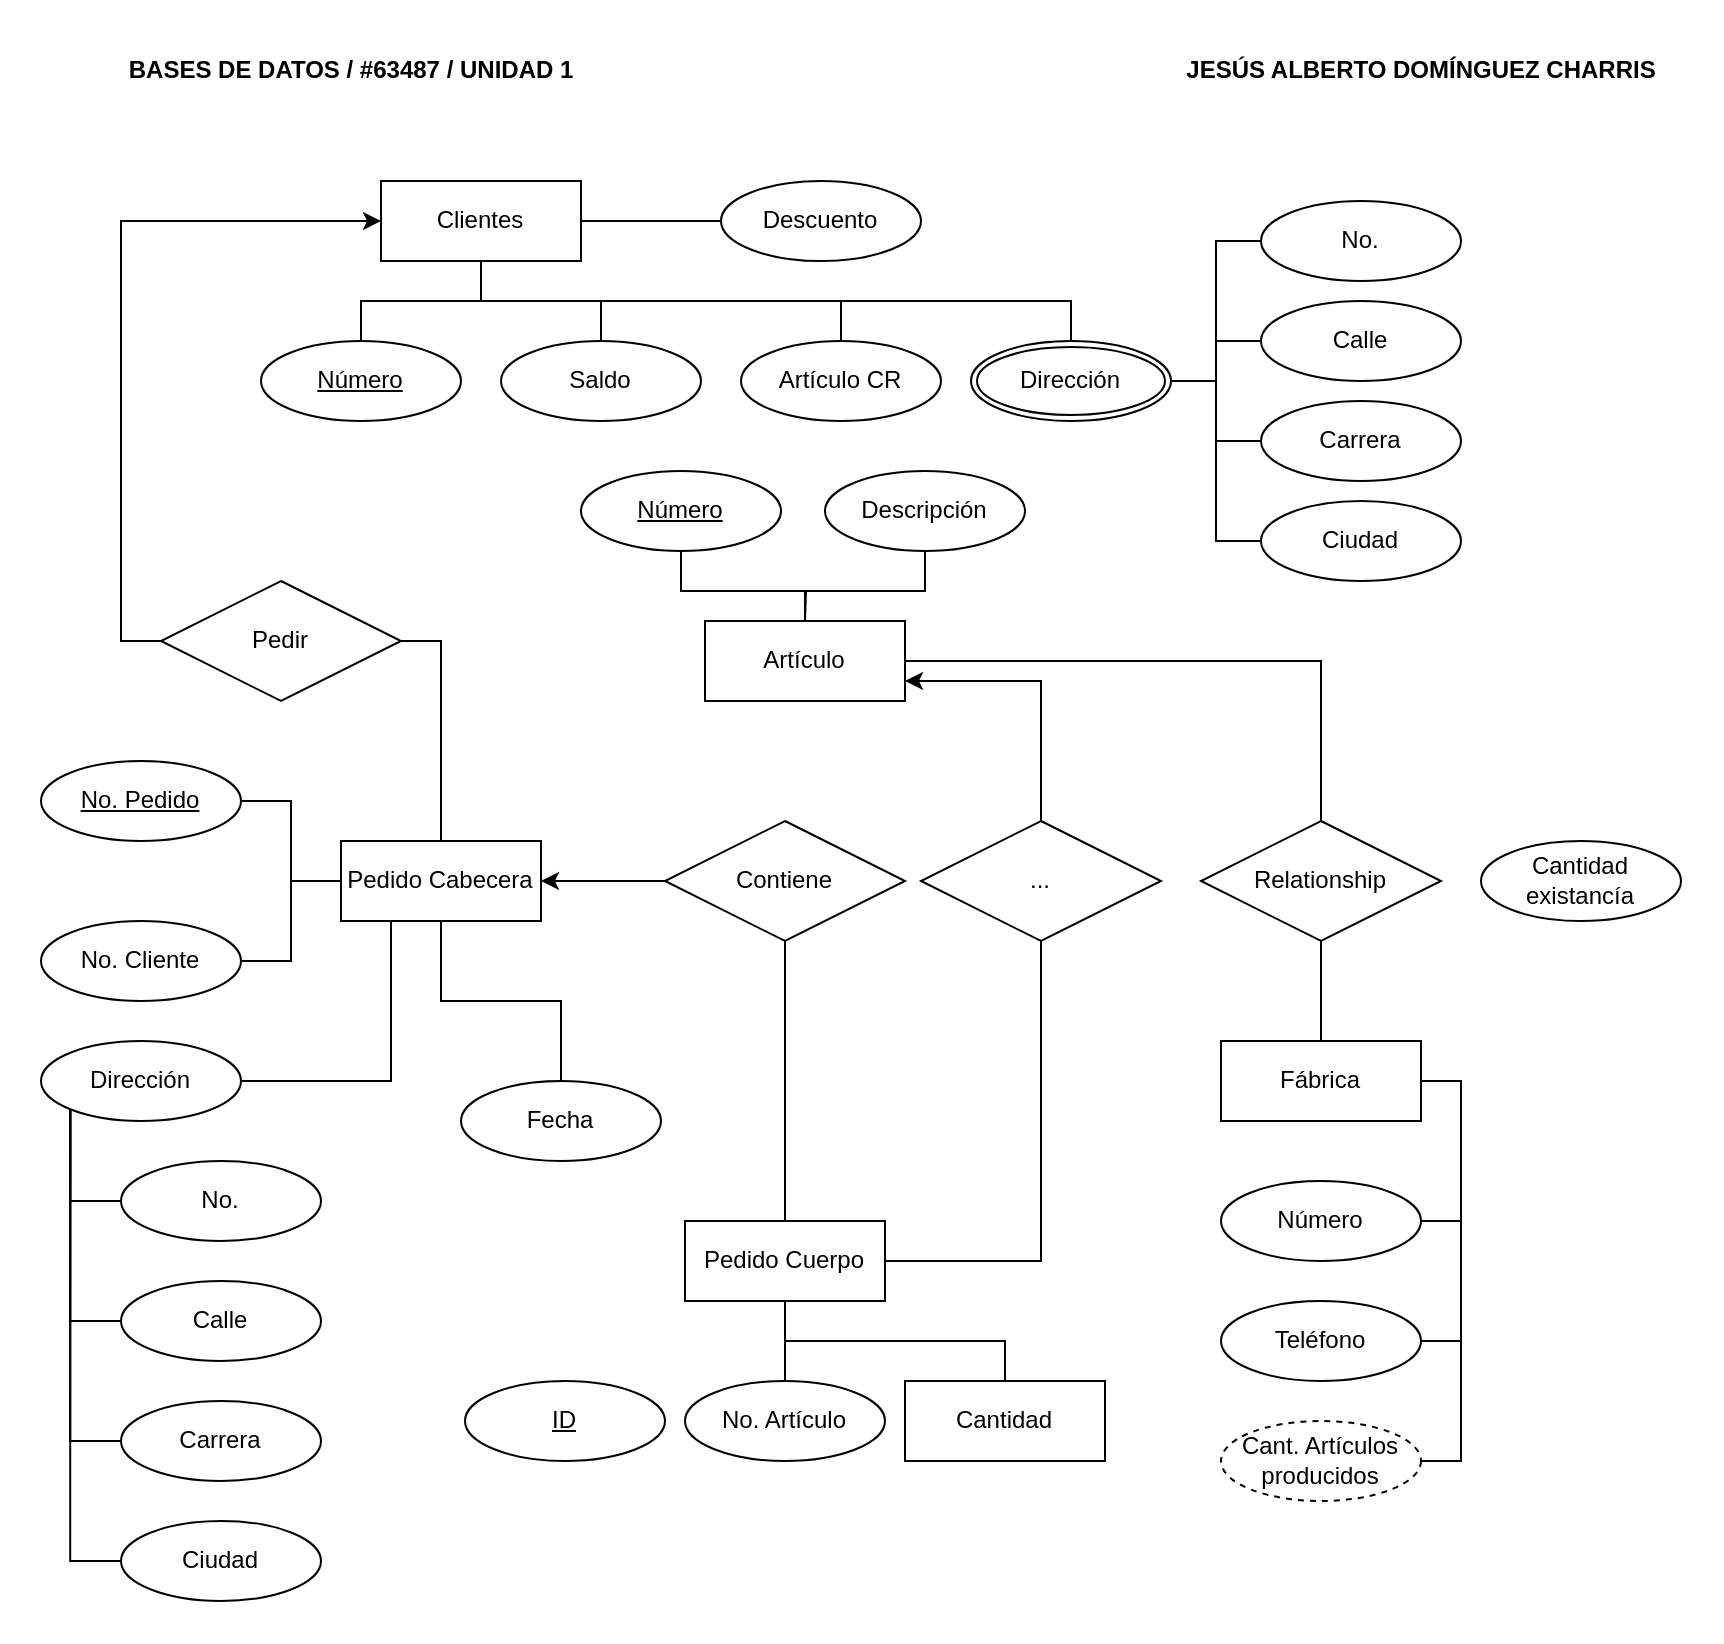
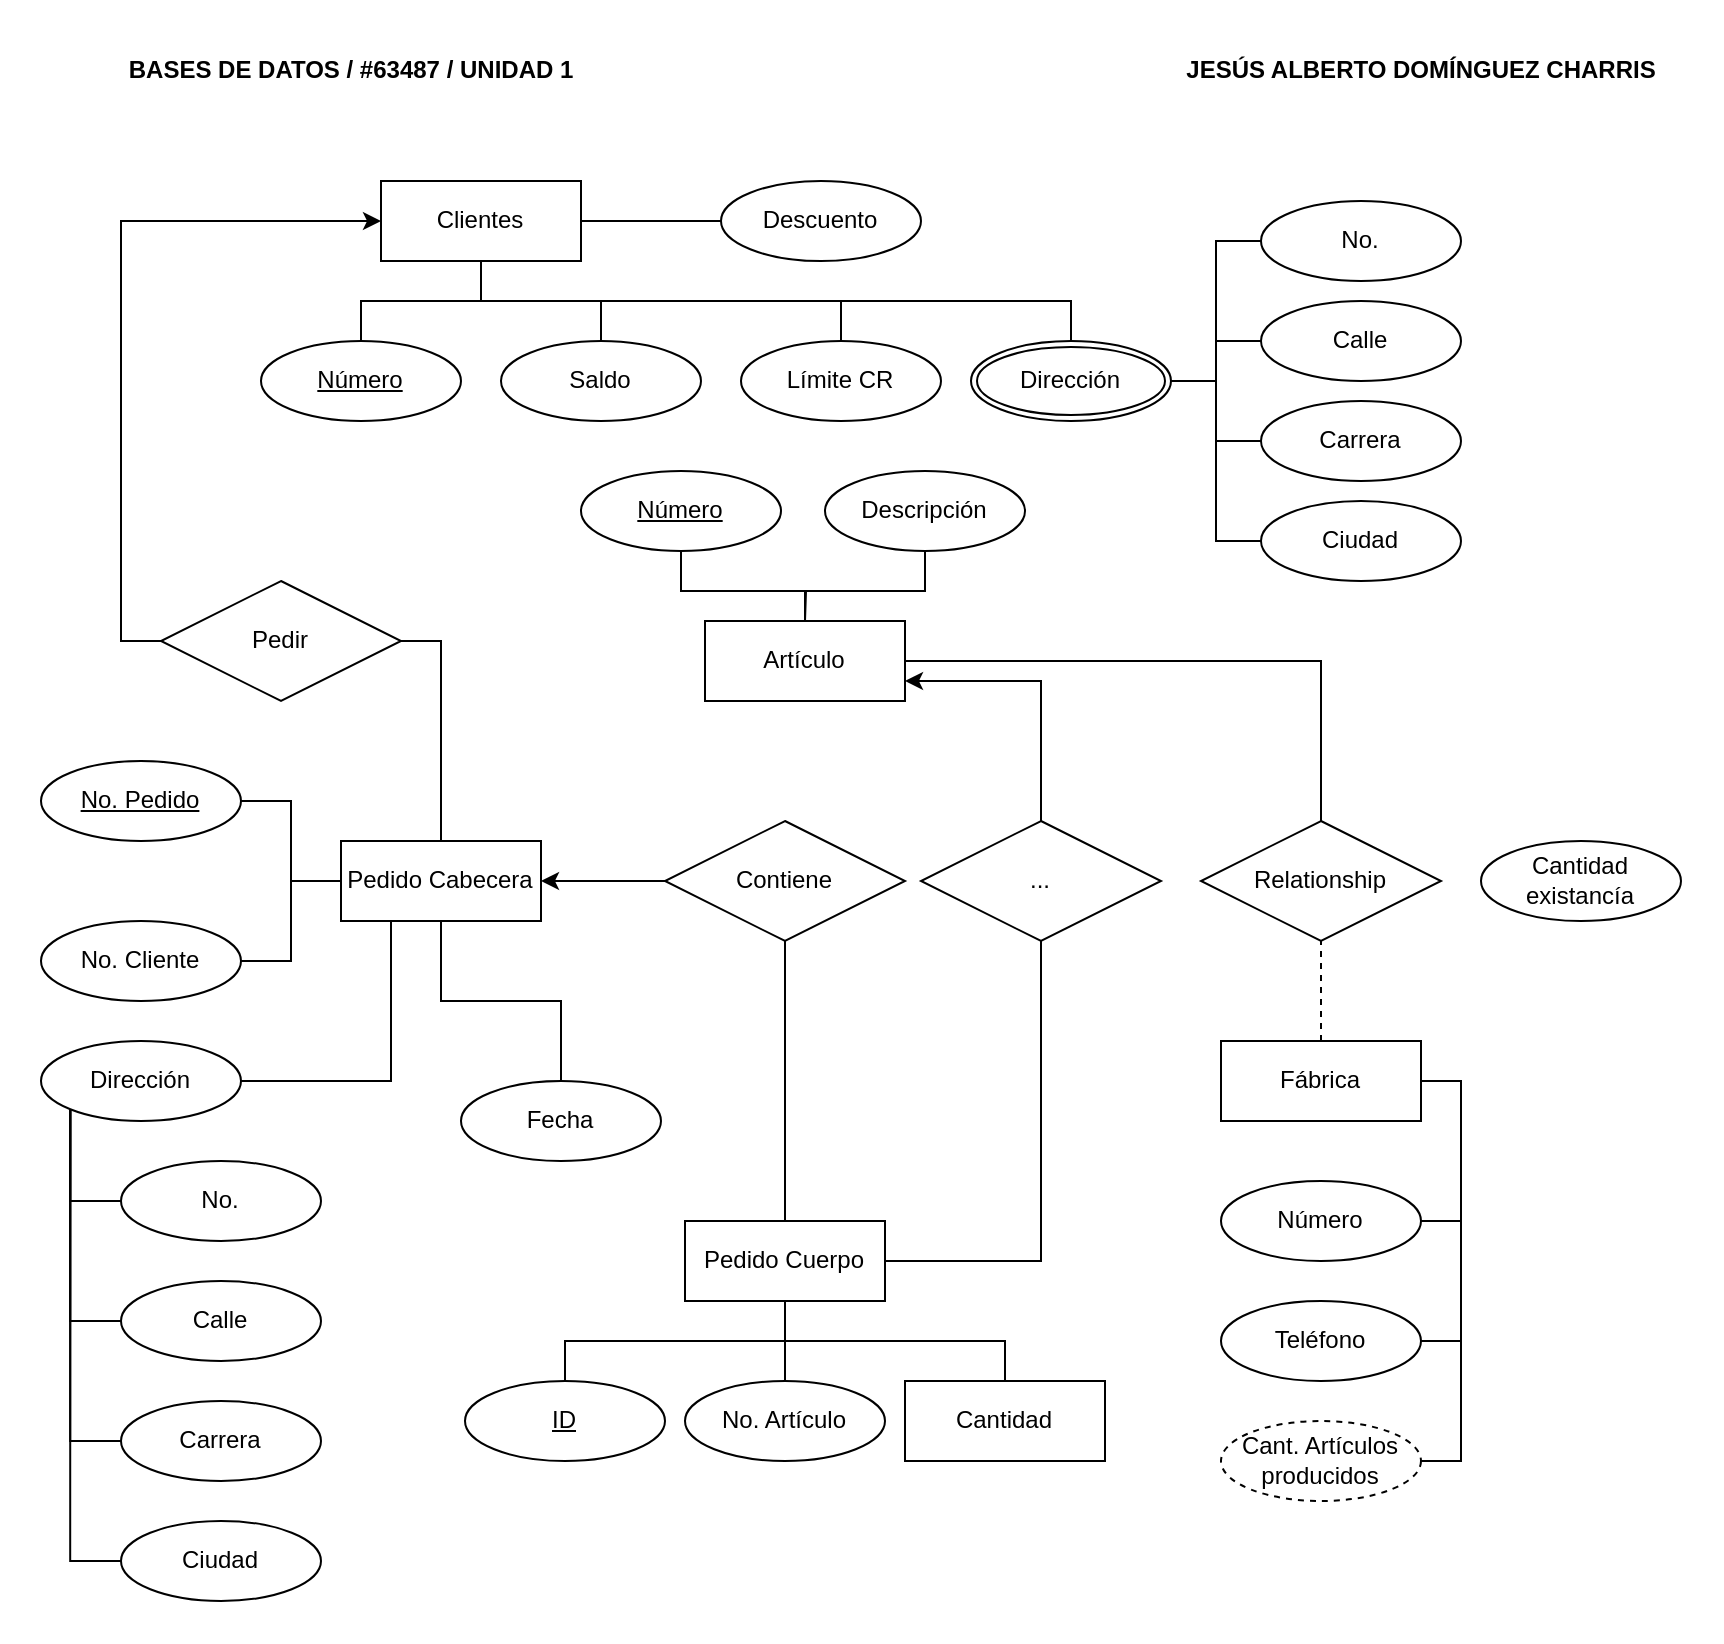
node "Artículo CR": label "Artículo CR" -> "Límite CR"
edge "Relationship" -- "Fábrica": style solid -> dashed
edge "Pedido Cuerpo" -- "ID": added
